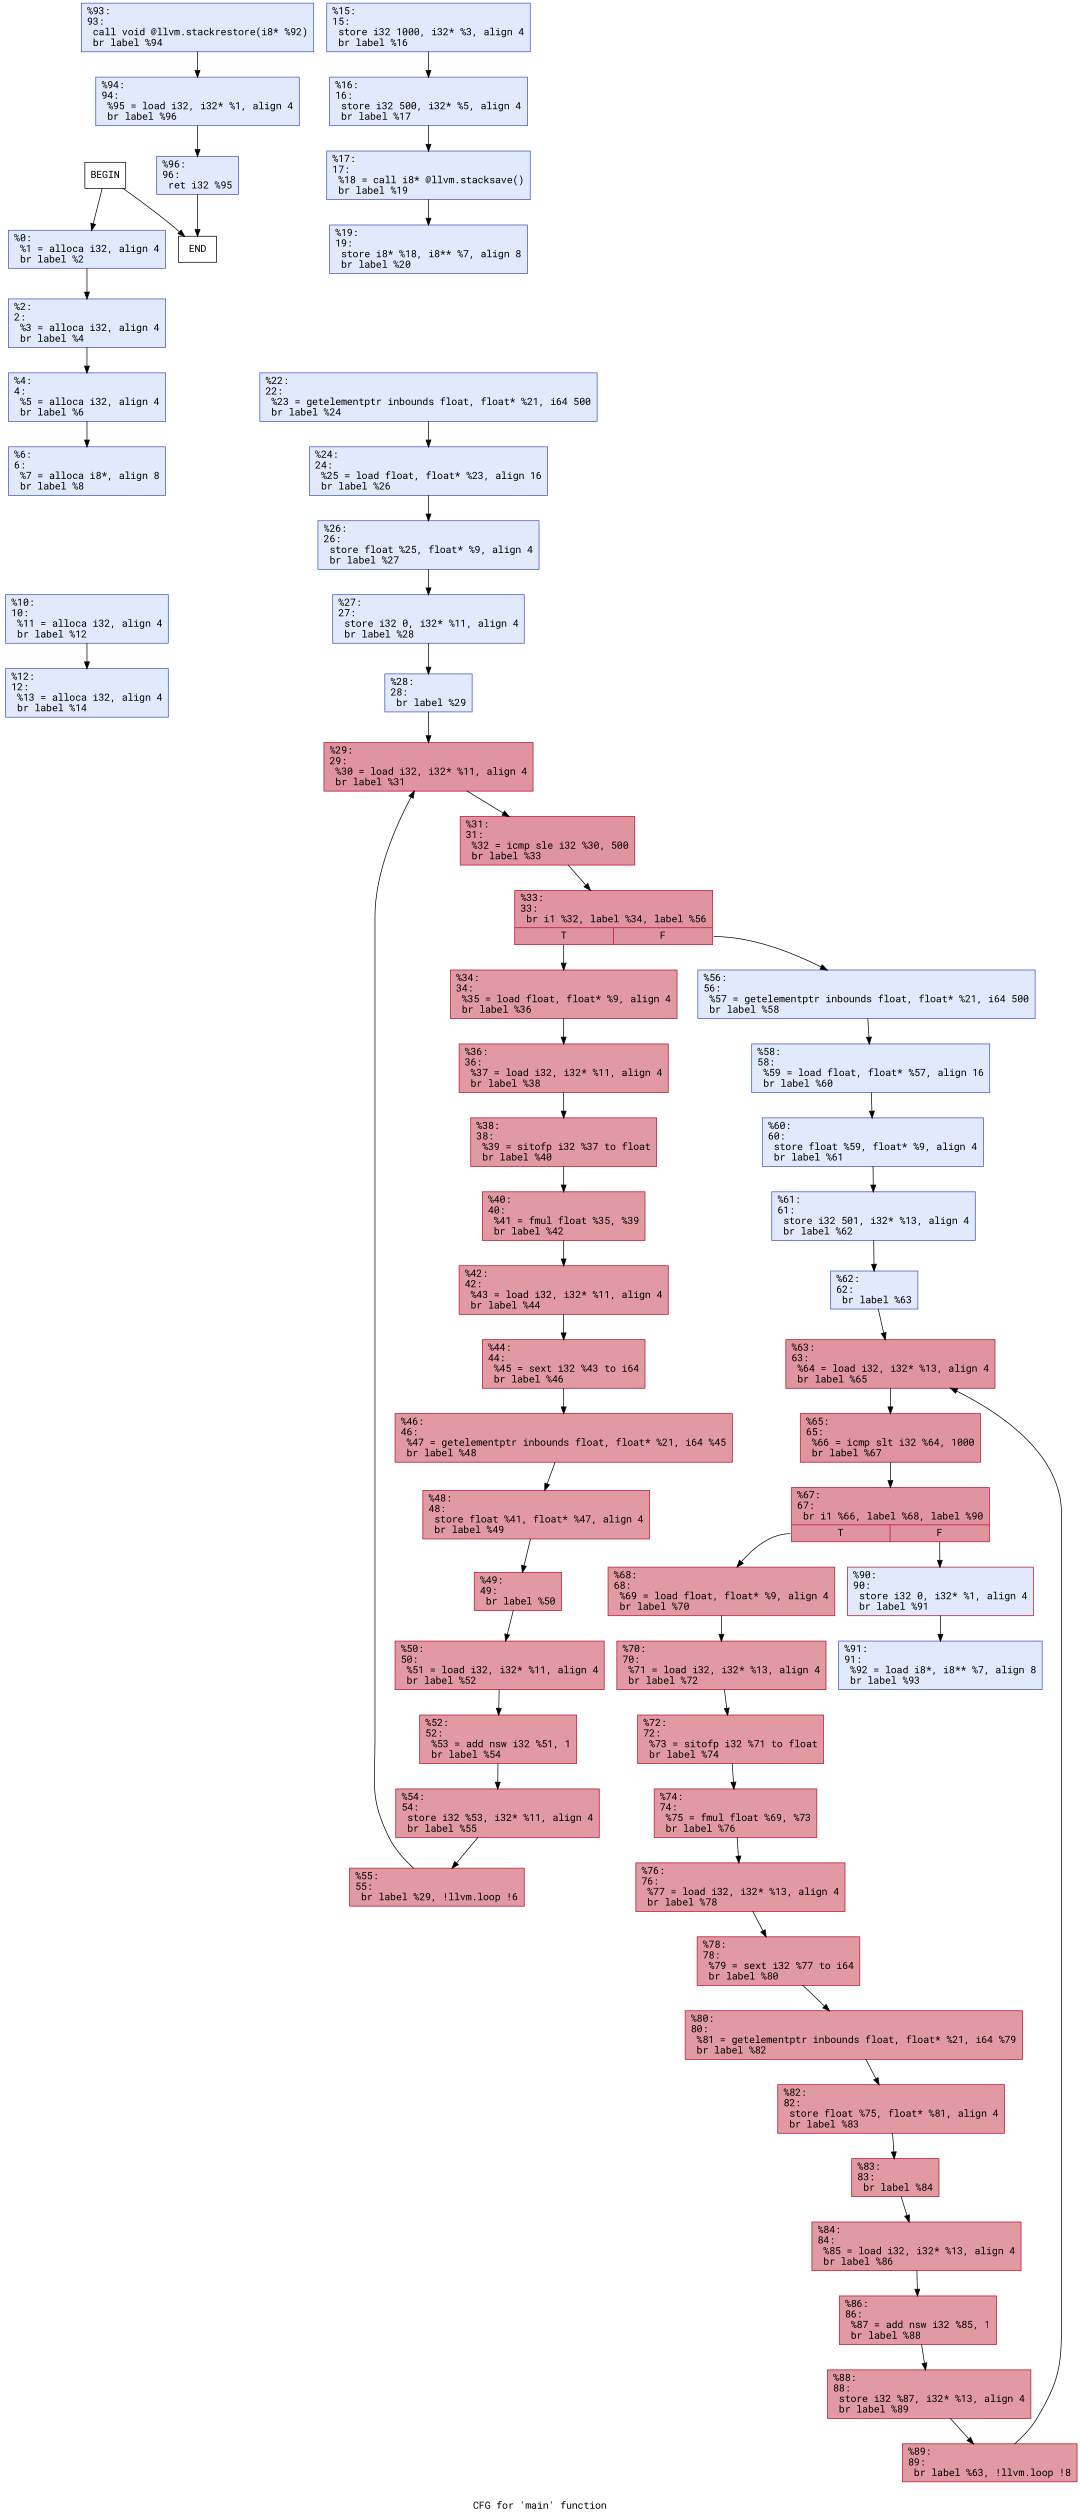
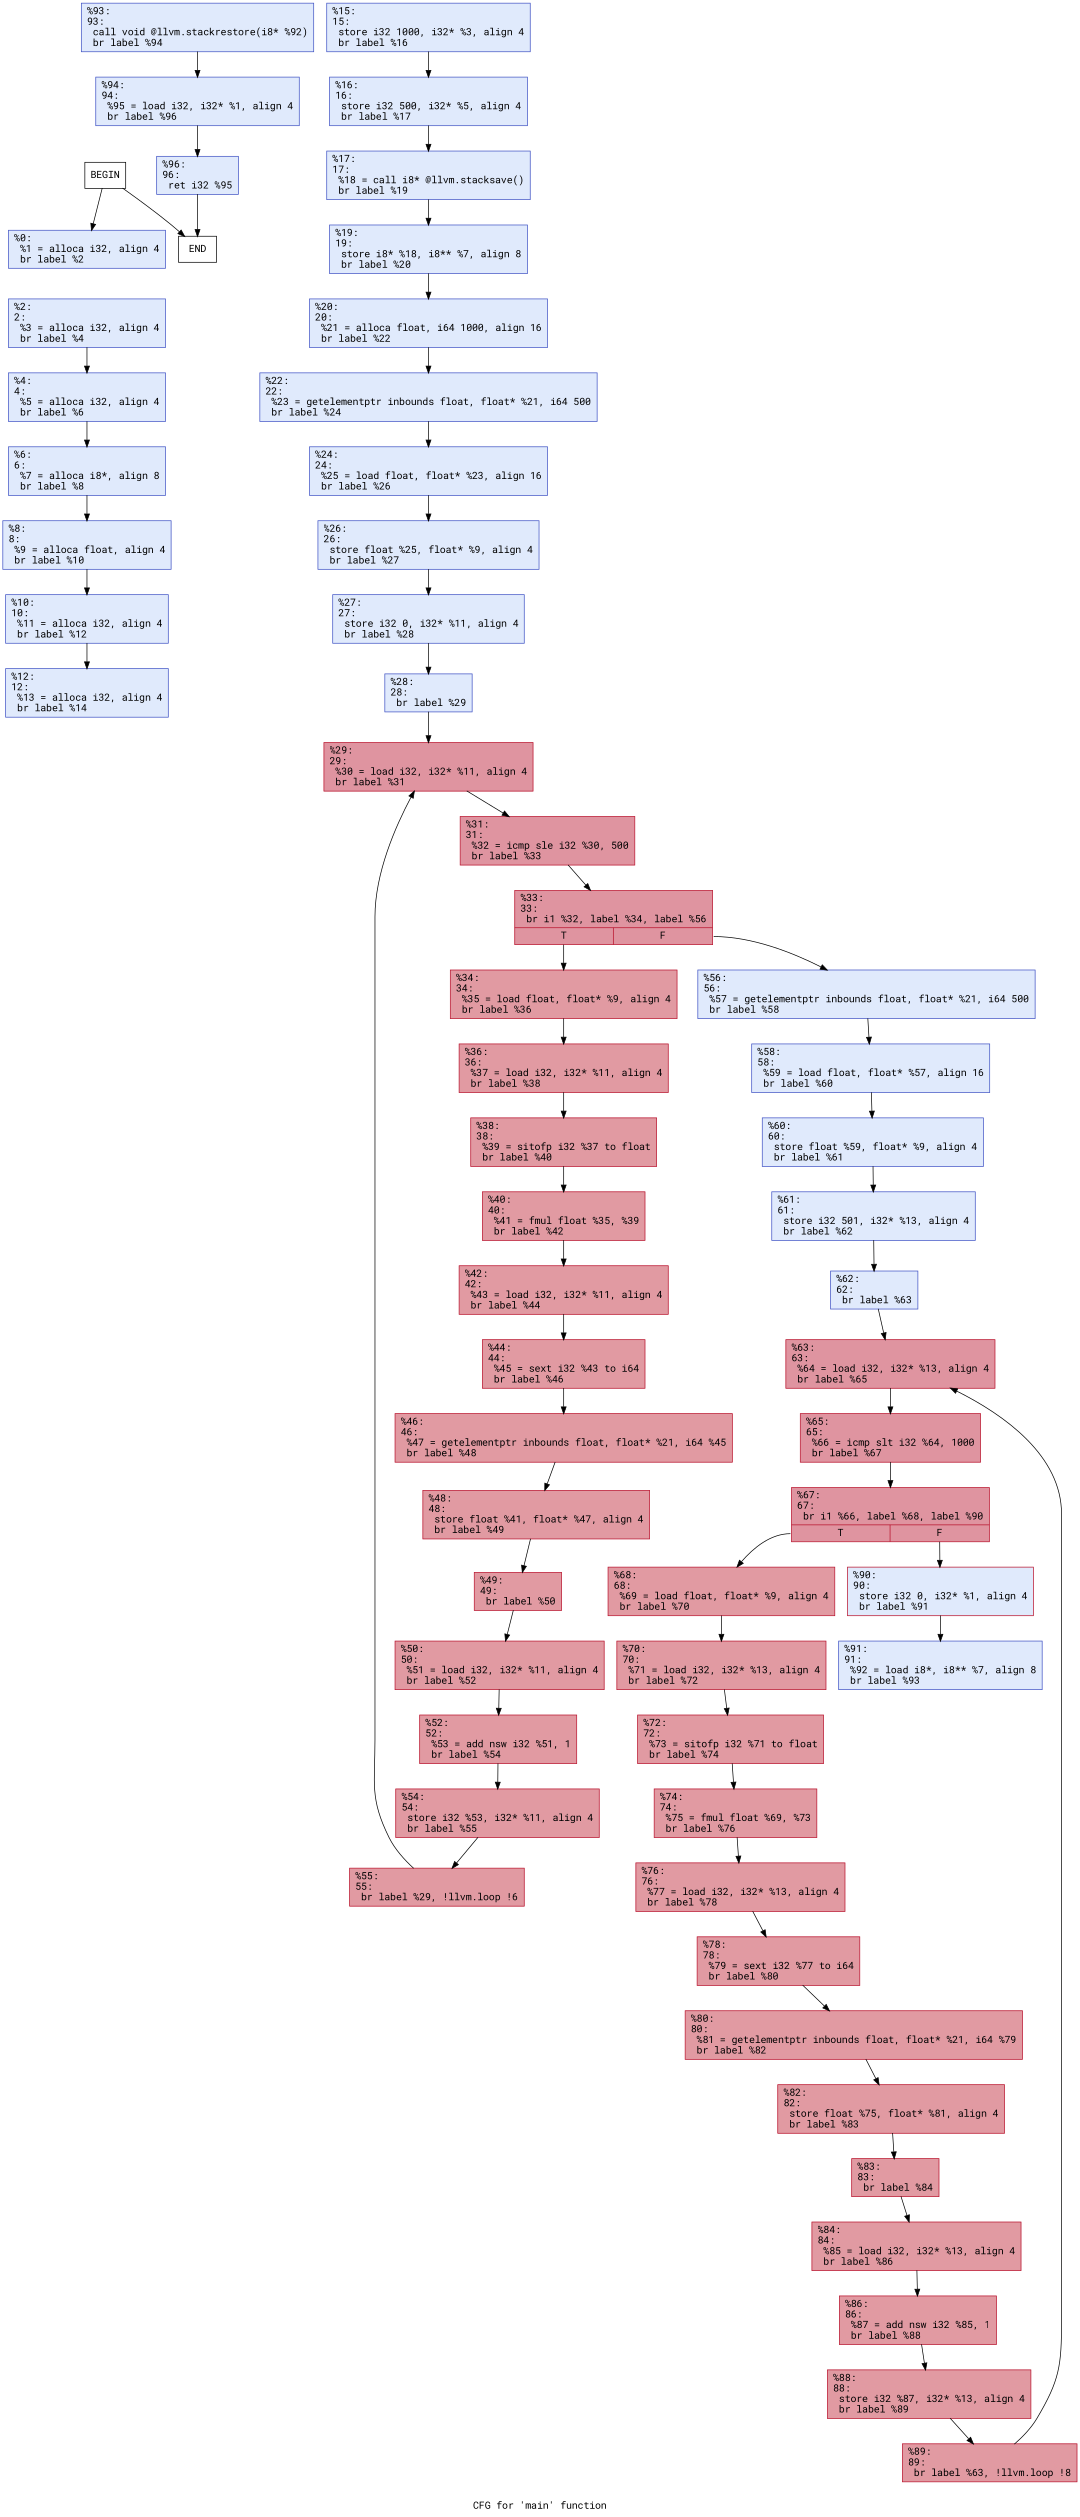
edge "%0:" -> "%2:": removed
node "%20:": added
node "%8:": added
